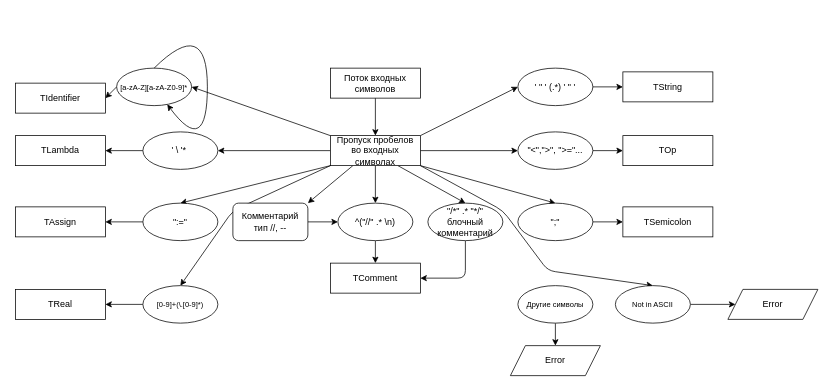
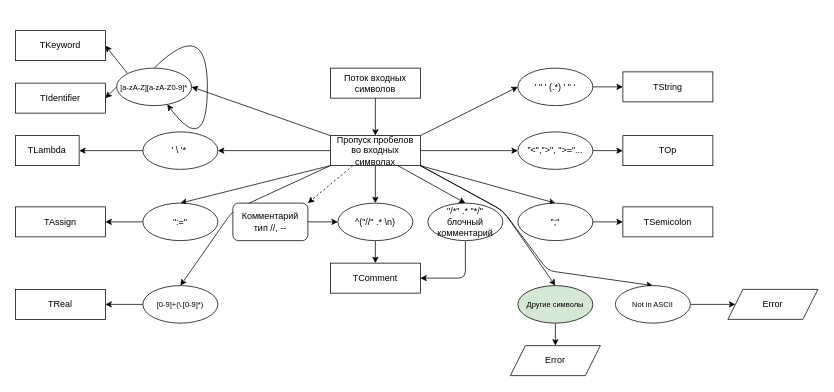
node "TKeyword": added
edge "[a-zA-Z][a-zA-Z0-9]*" -> "TKeyword": added
node "TLambda": size 90x30 -> 64x30
edge "Пропуск пробелов во входных символах" -> "Комментарий тип //, --": style solid -> dashed
edge "Пропуск пробелов во входных символах" -> "Другие символы": added
node "Другие символы": fillcolor #ffffff -> #d5e8d4
